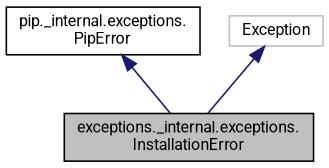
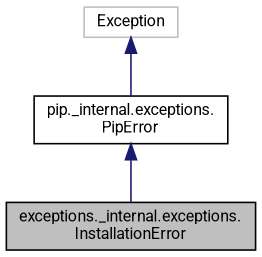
edge "exceptions._internal.exceptions. InstallationError" -> "Exception": now "pip._internal.exceptions. PipError" -> "Exception"
